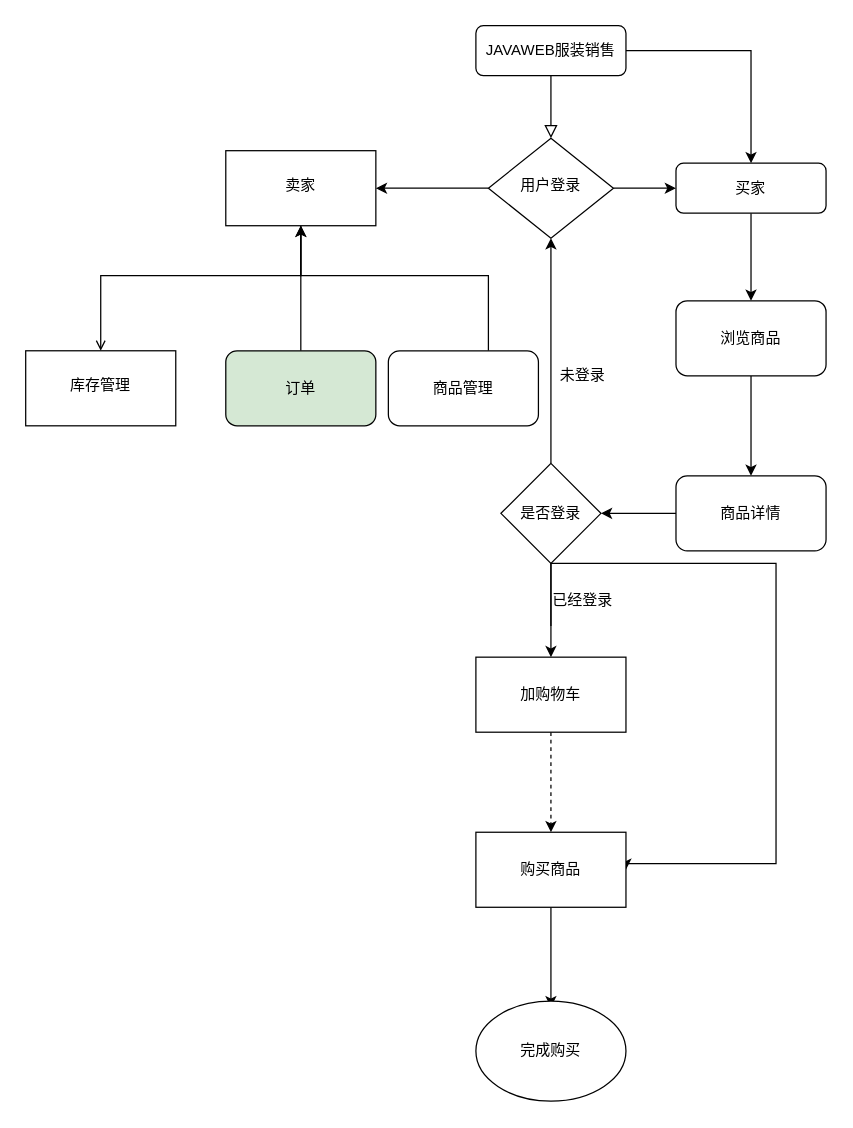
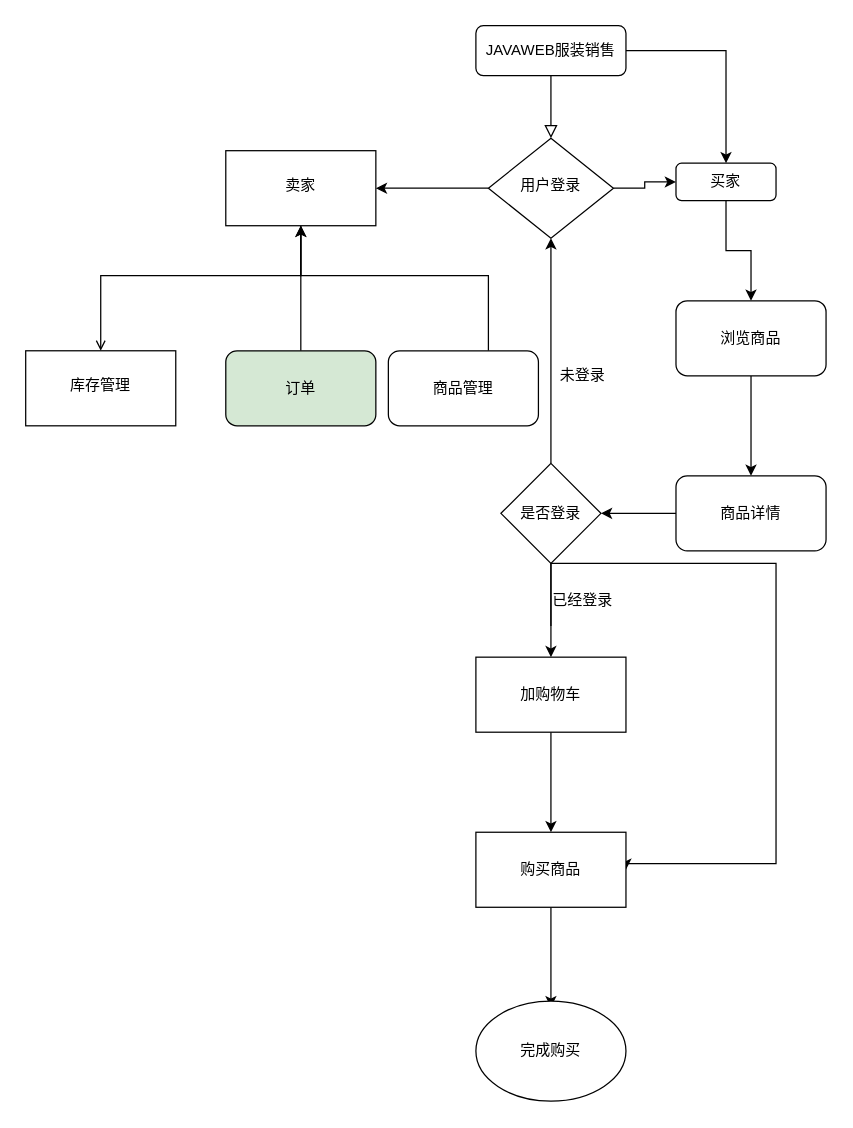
node "买家": size 150x50 -> 100x38
edge "加购物车" -> "购买商品": style dashed -> solid
